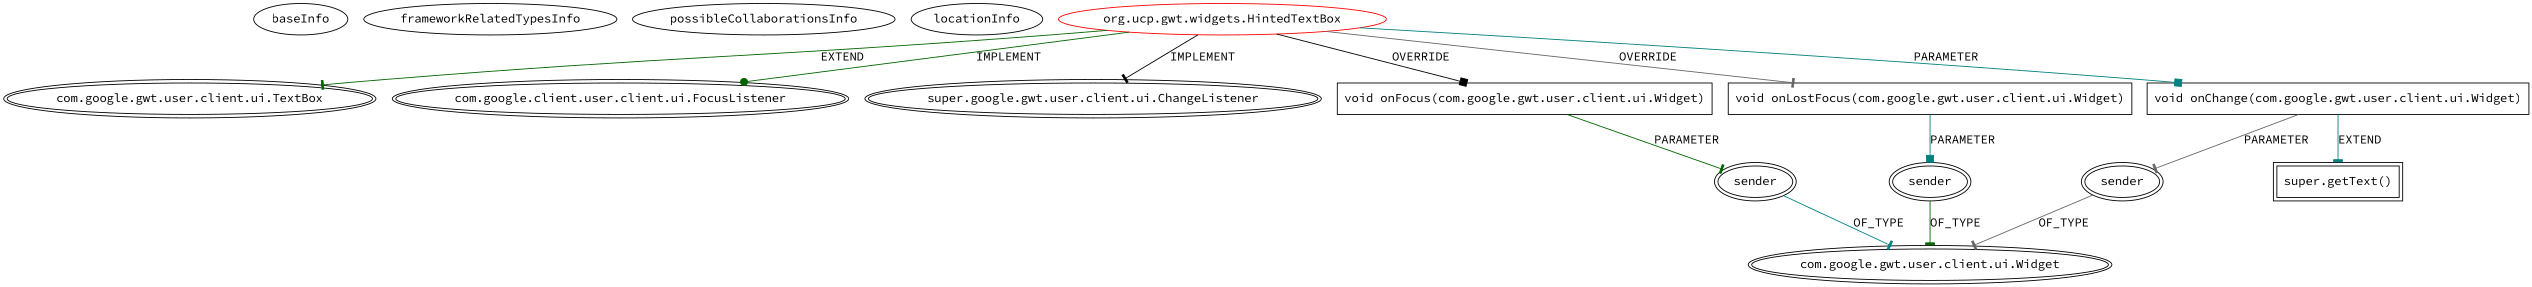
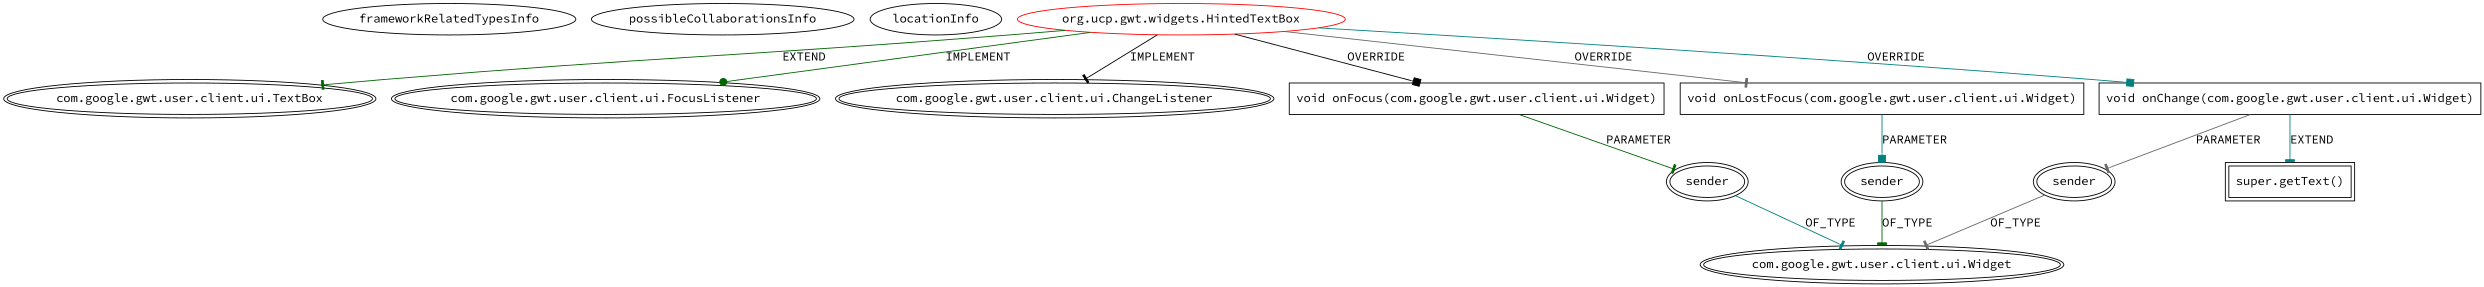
node "baseInfo": removed
edge "org.ucp.gwt.widgets.HintedTextBox" -> "void onChange(com.google.gwt.user.client.ui.Widget)": label "PARAMETER" -> "OVERRIDE"
node "com.google.client.user.client.ui.FocusListener": label "com.google.client.user.client.ui.FocusListener" -> "com.google.gwt.user.client.ui.FocusListener"
node "super.google.gwt.user.client.ui.ChangeListener": label "super.google.gwt.user.client.ui.ChangeListener" -> "com.google.gwt.user.client.ui.ChangeListener"
